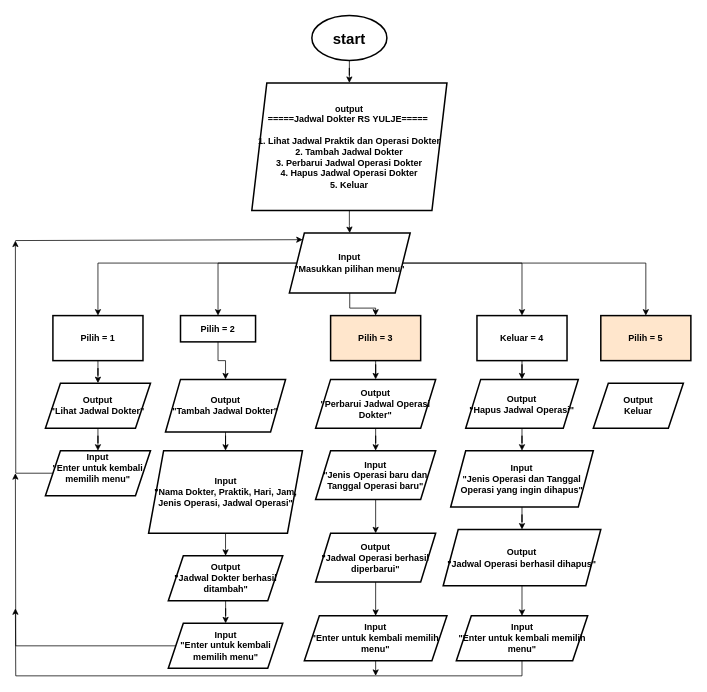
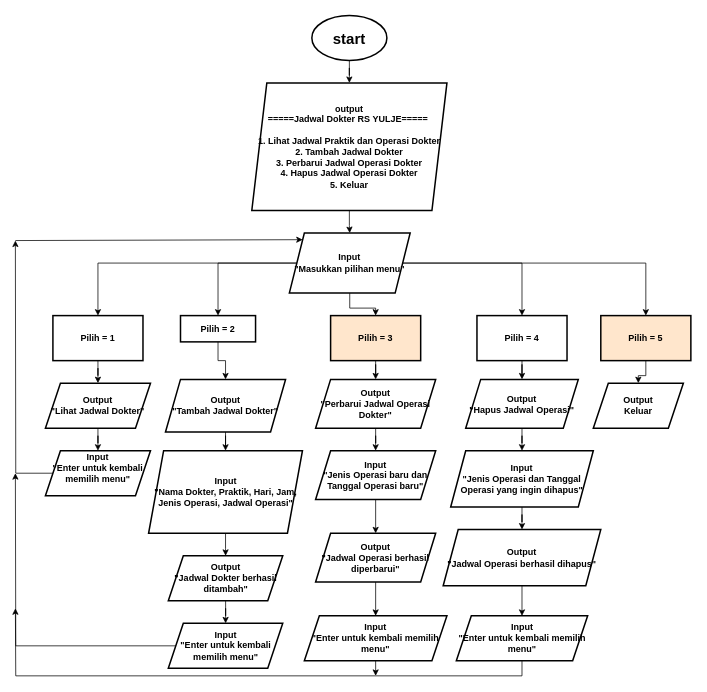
node "Keluar = 4": label "Keluar = 4" -> "Pilih = 4"
edge "Pilih = 5" -> "Output Keluar": added
